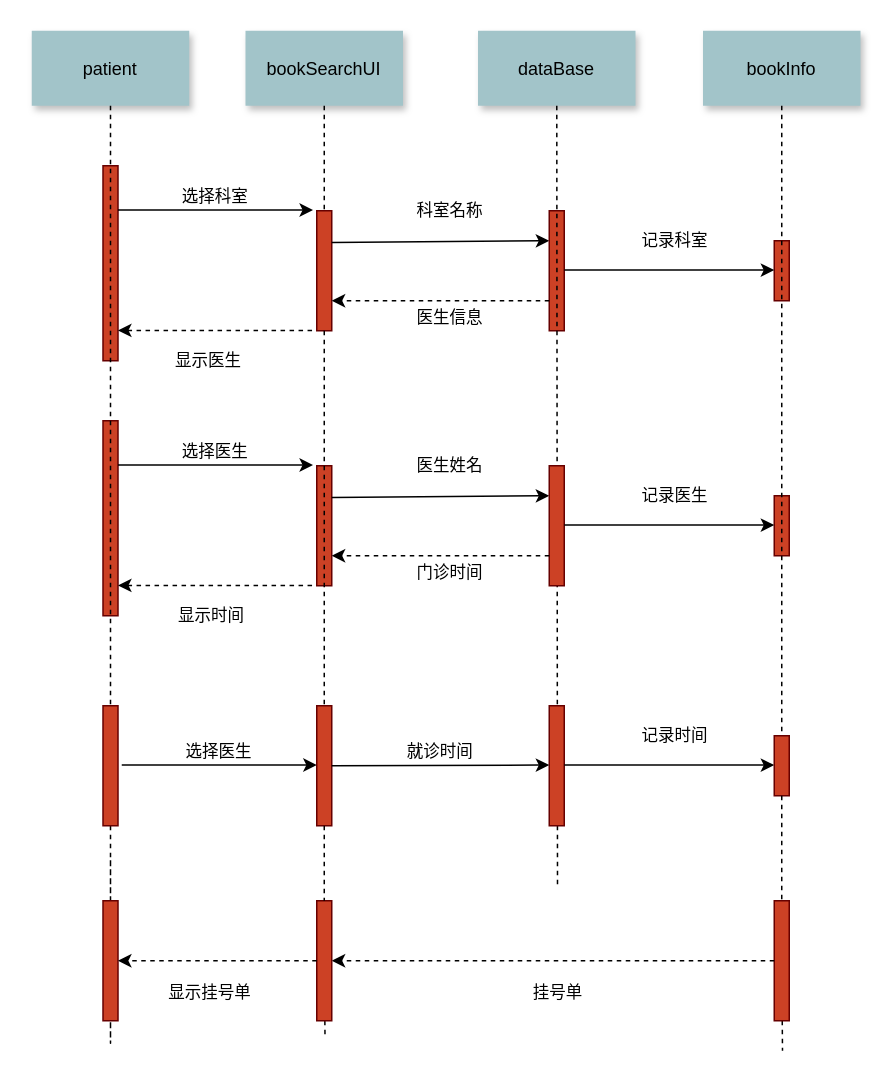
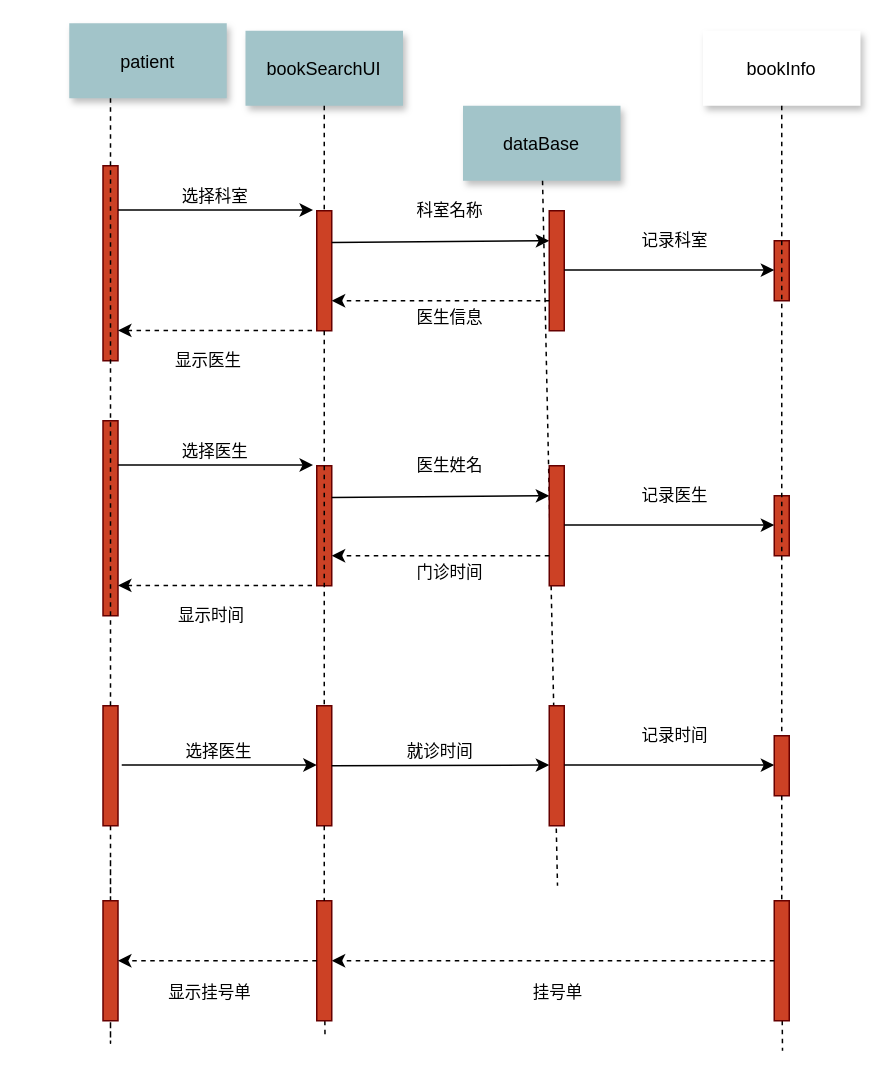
node "patient": moved (110, 68) -> (148, 61)
node "dataBase": moved (557, 68) -> (542, 143)
node "bookInfo": fillcolor #a2c4c9 -> #ffffff
